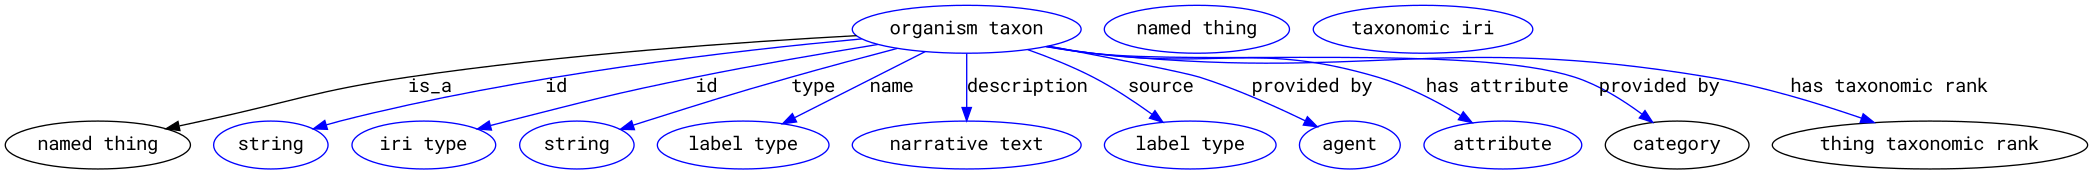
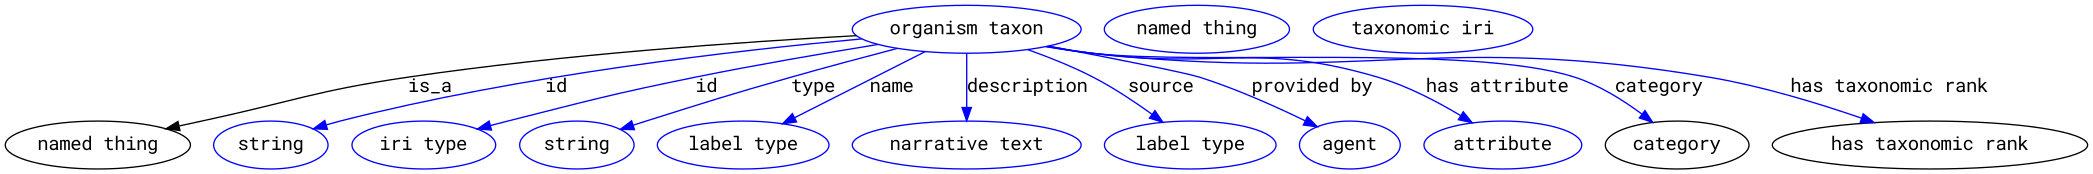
edge "organism taxon" -> "category": label "provided by" -> "category"
node "thing taxonomic rank": label "thing taxonomic rank" -> "has taxonomic rank"
